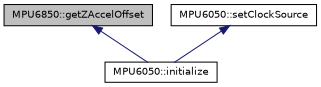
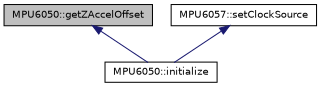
node "MPU6850::getZAccelOffset": label "MPU6850::getZAccelOffset" -> "MPU6050::getZAccelOffset"
node "MPU6050::setClockSource": label "MPU6050::setClockSource" -> "MPU6057::setClockSource"
